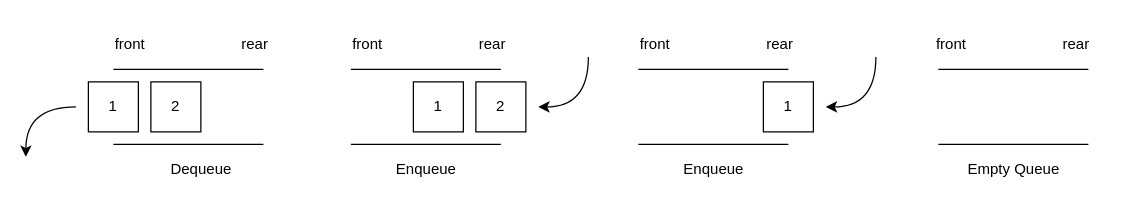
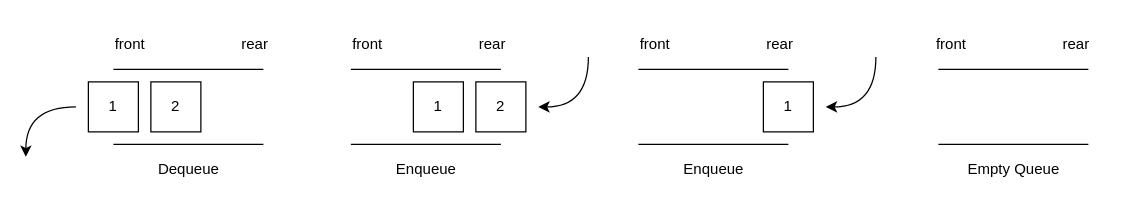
node "Dequeue": moved (201, 169) -> (188, 169)
